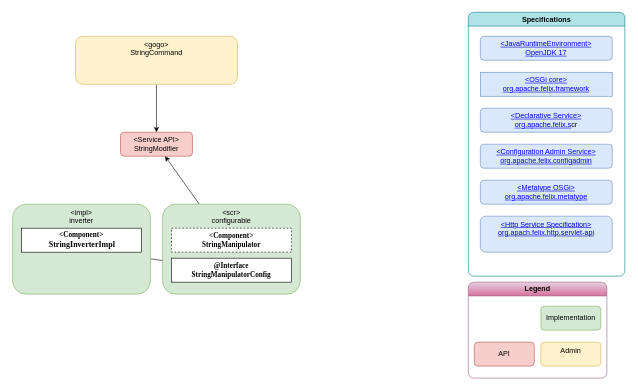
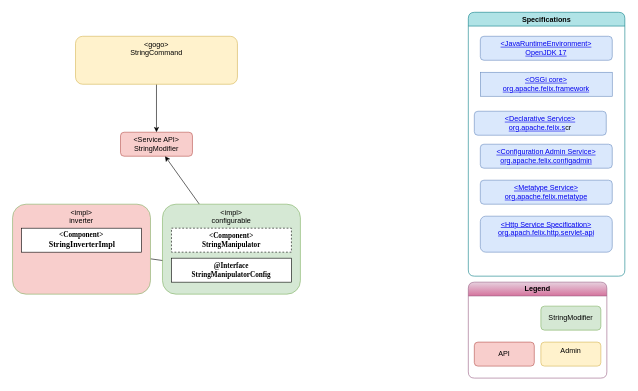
node "<Declarative Service> org.apache.felix.scr": moved (546, 120) -> (540, 123)
node "<Metatype OSGi> org.apache.felix.metatype": label "<Metatype OSGi> org.apache.felix.metatype" -> "<Metatype Service> org.apache.felix.metatype"
node "<impl> inverter": fillcolor #d5e8d4 -> #f8cecc
node "<scr> configurable": label "<scr> configurable" -> "<impl> configurable"
node "Implementation": label "Implementation" -> "StringModifier"
